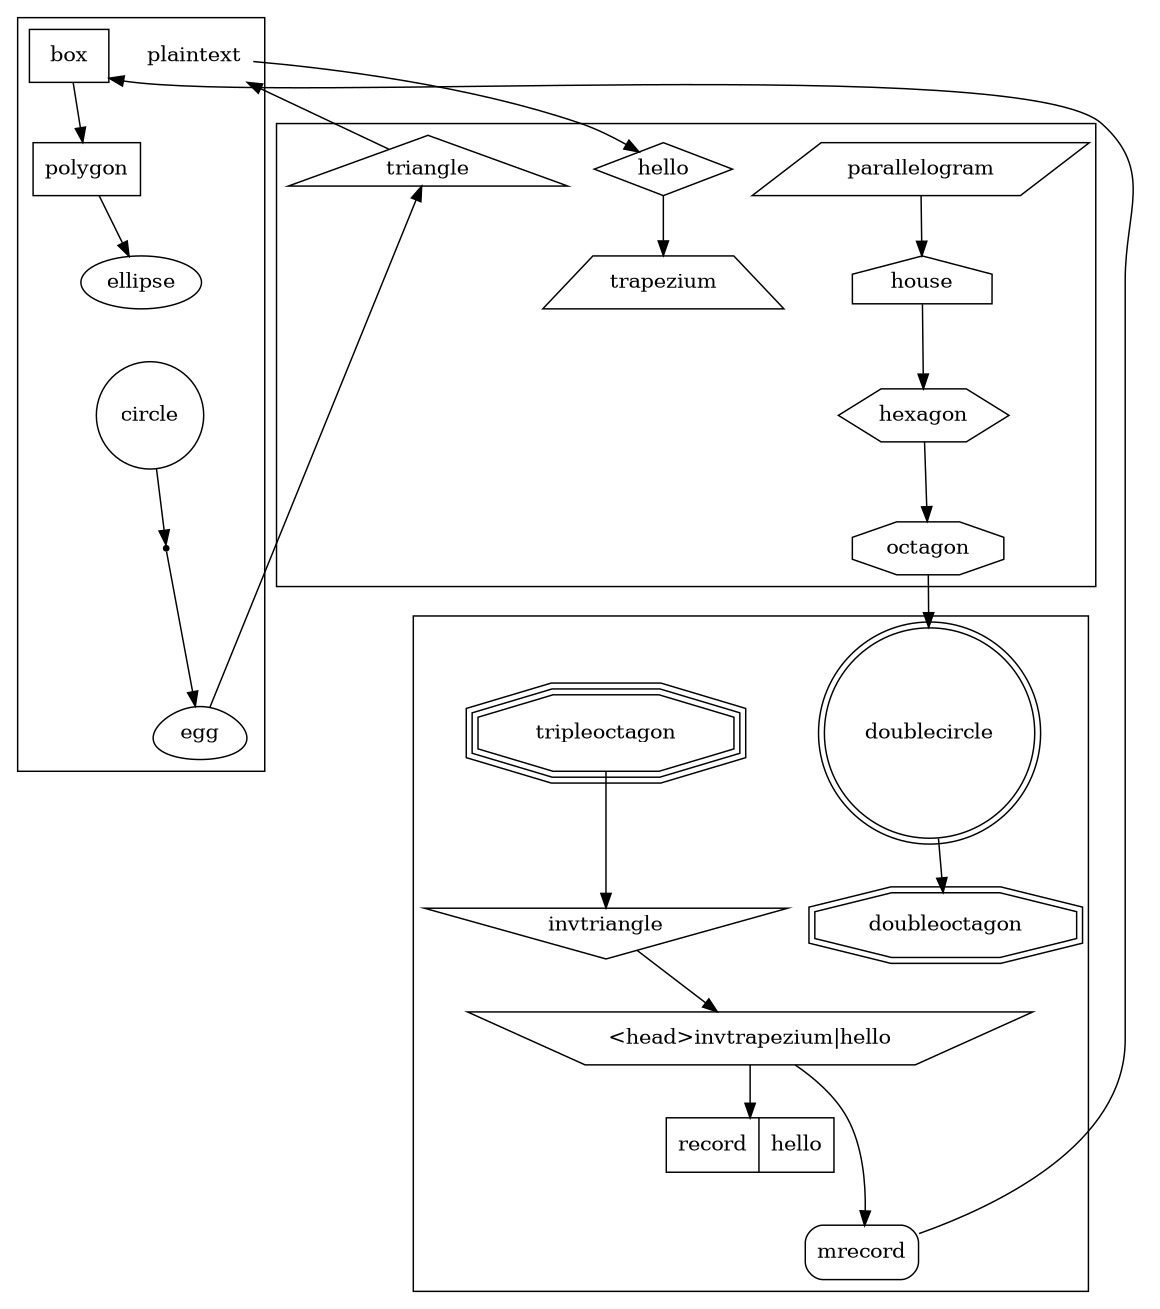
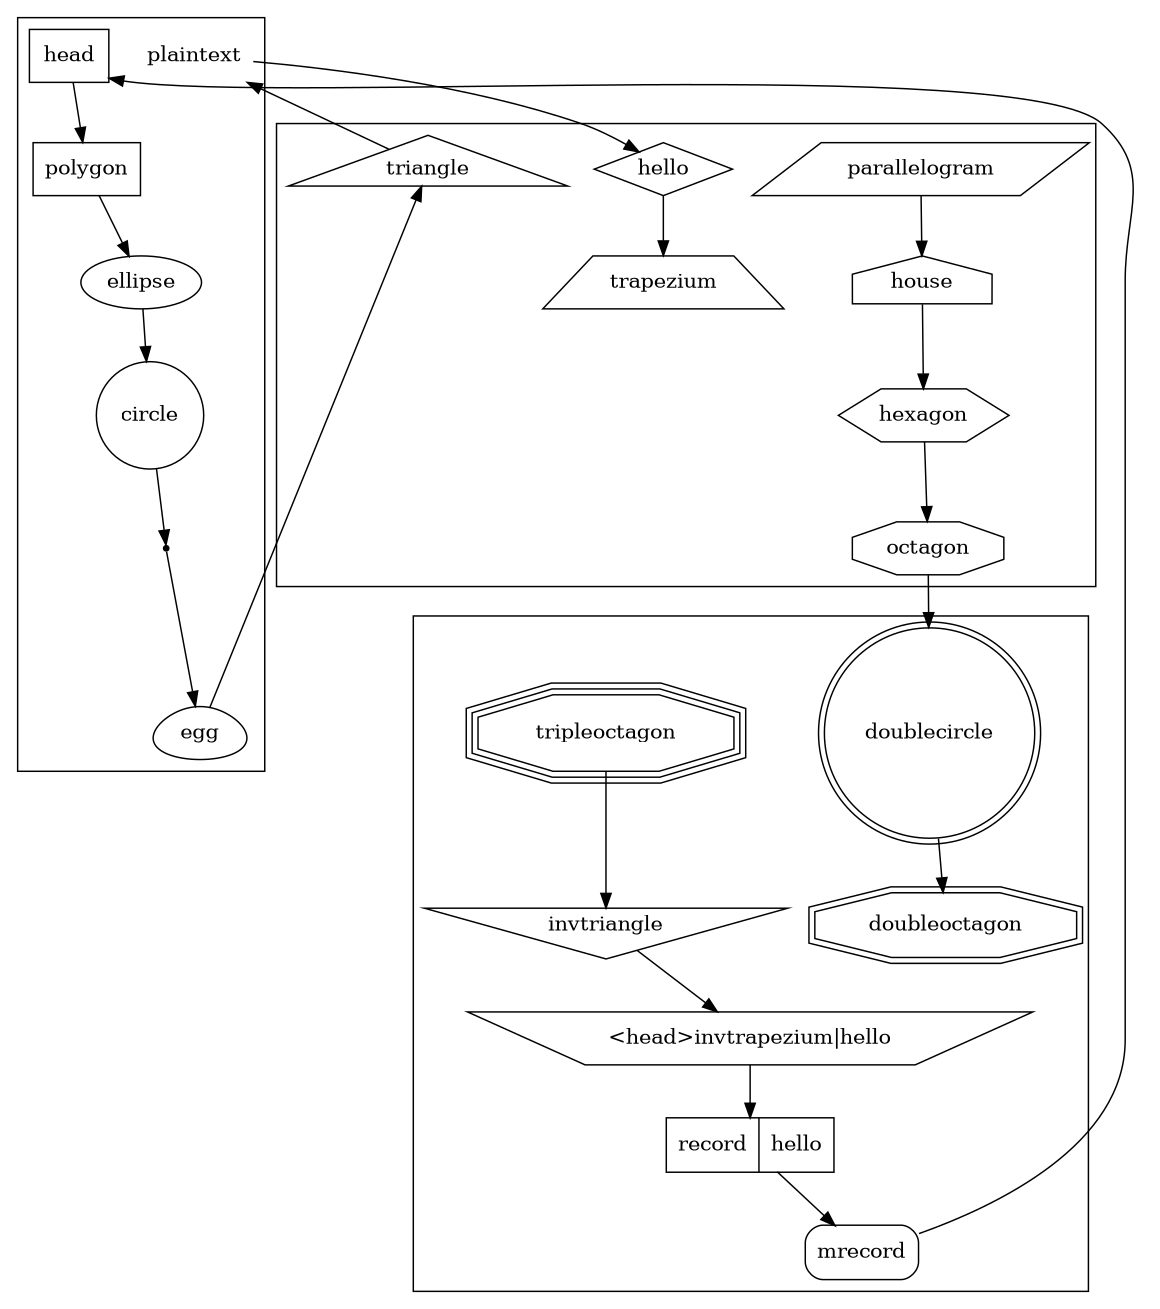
node "box": label "box" -> "head"
edge "ellipse" -> "circle": added
edge "<head>invtrapezium|hello" -> "mrecord": now "record" -> "mrecord"
